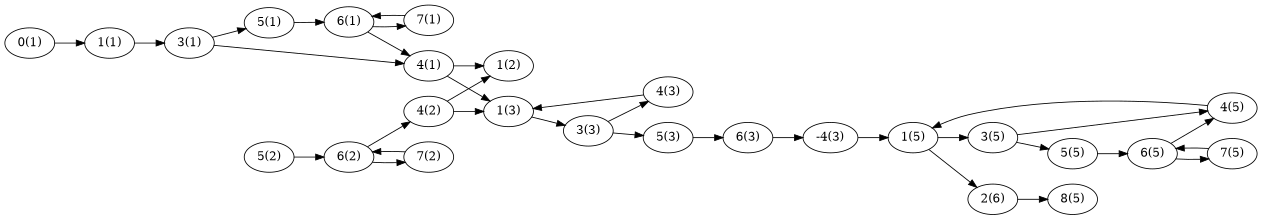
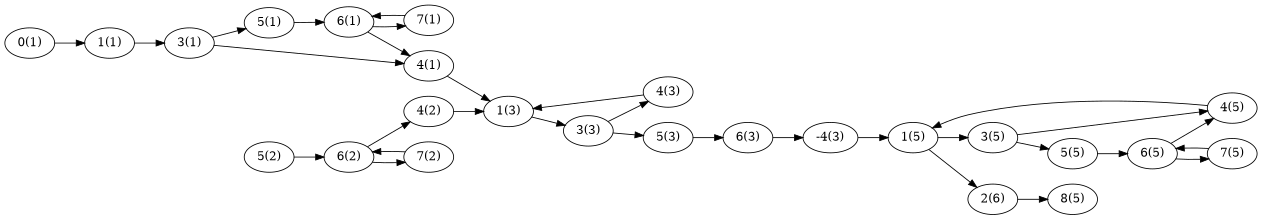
node "1(2)": removed
